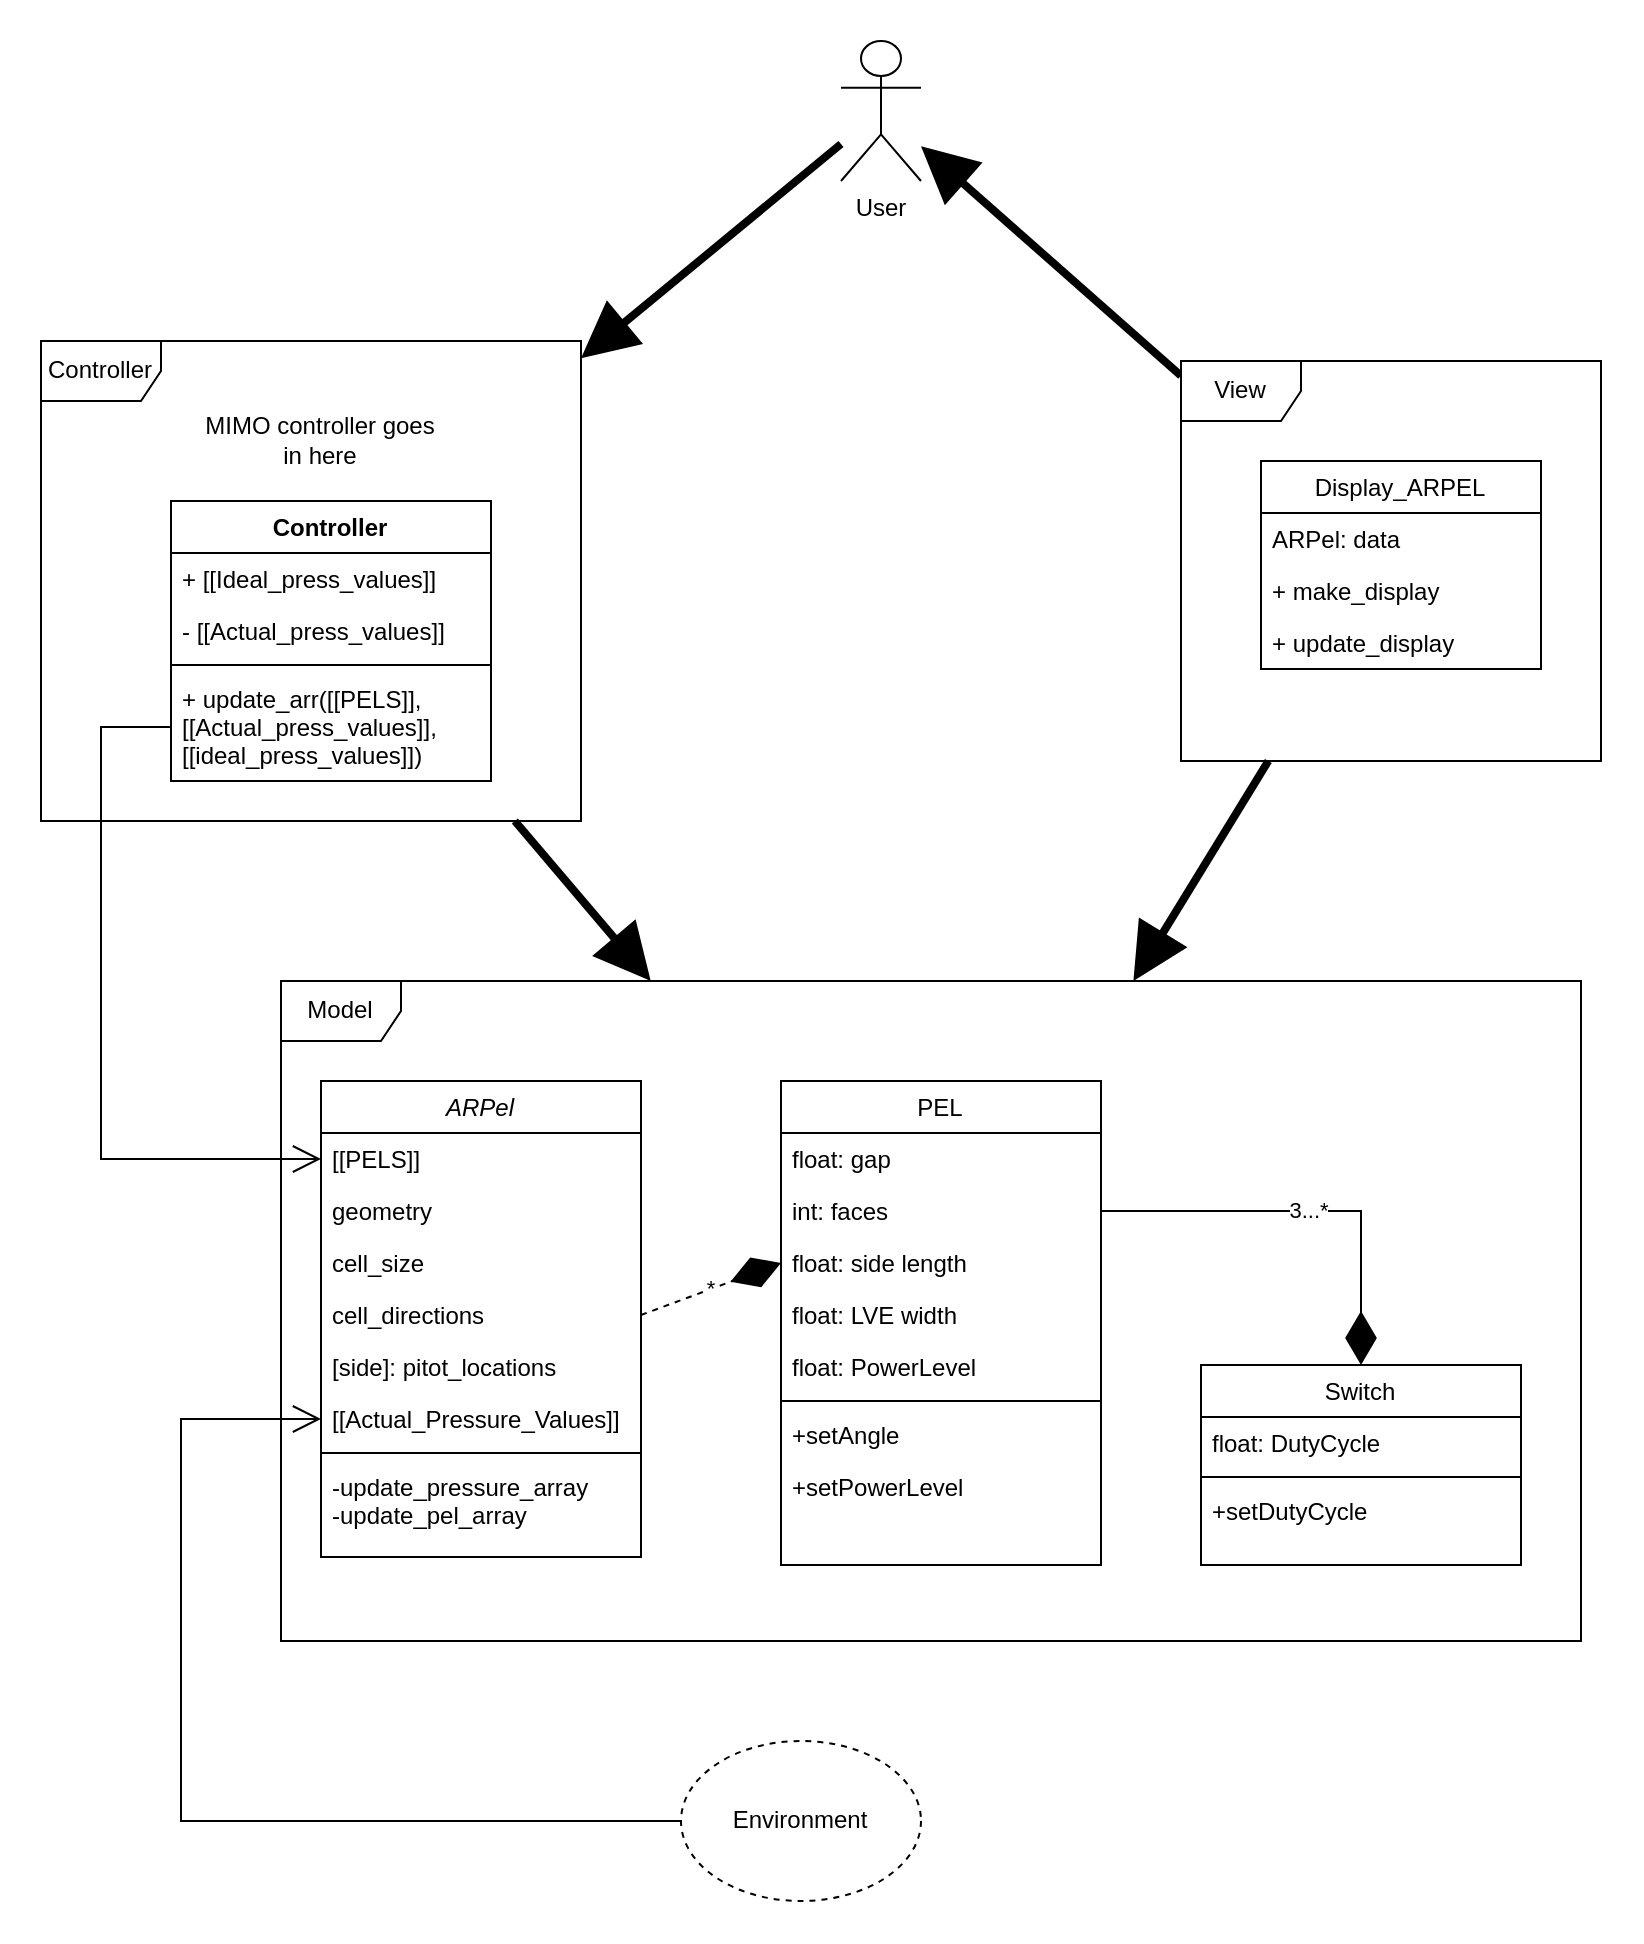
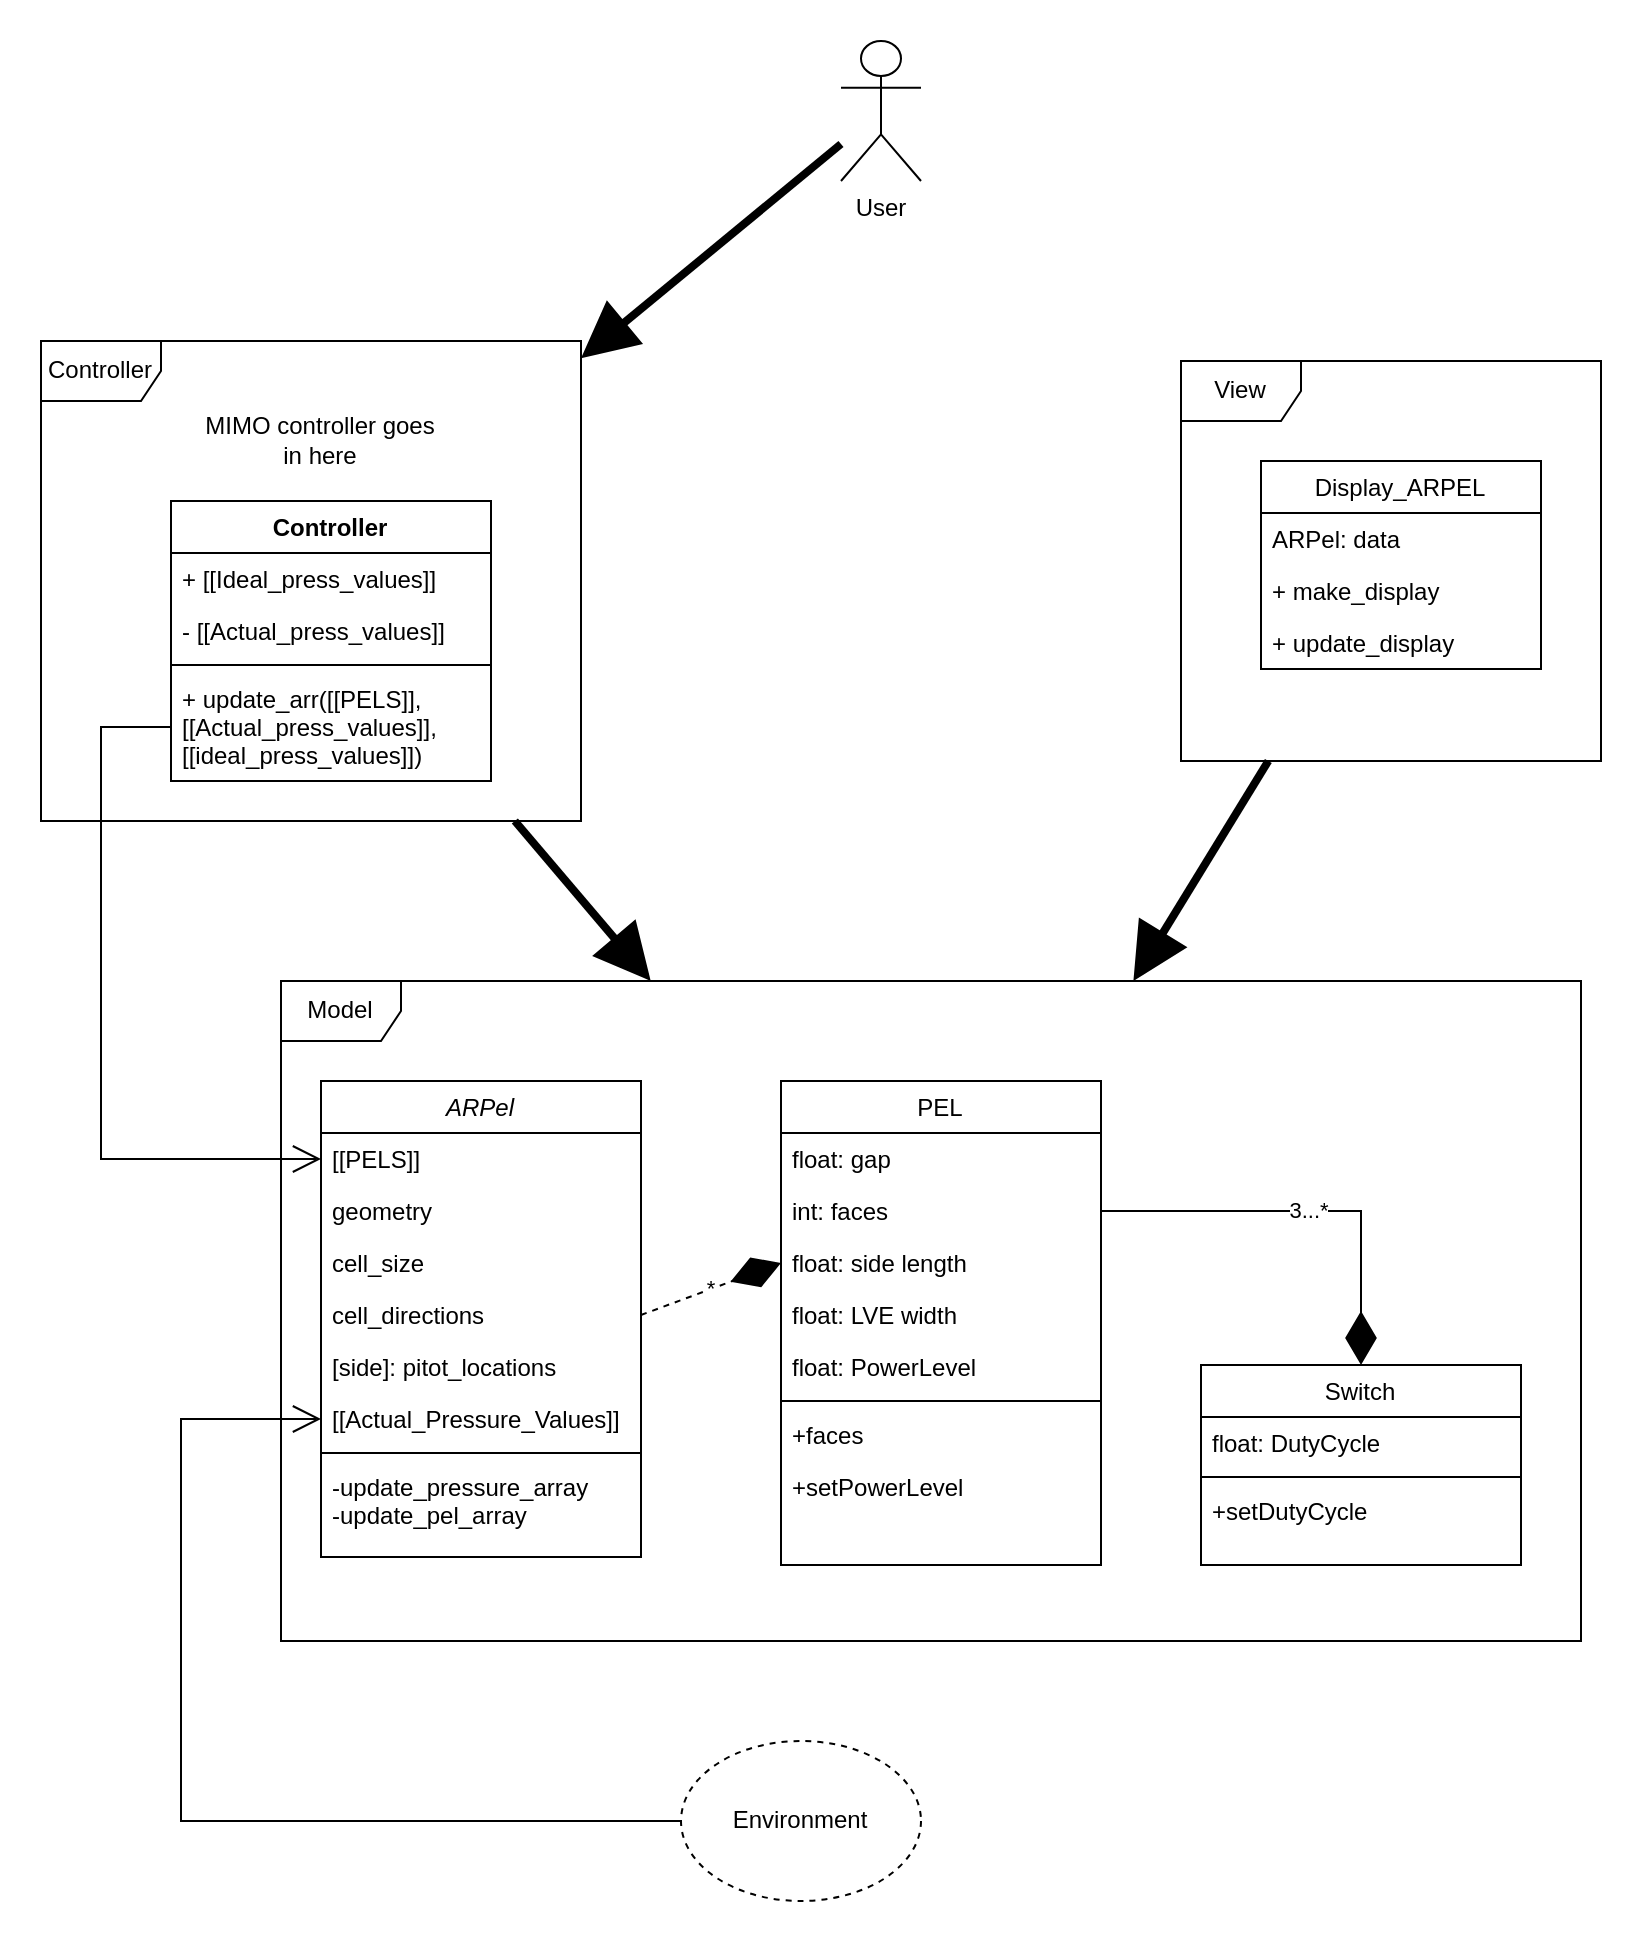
edge "View" -> "User": removed
node "+setAngle": label "+setAngle" -> "+faces"
